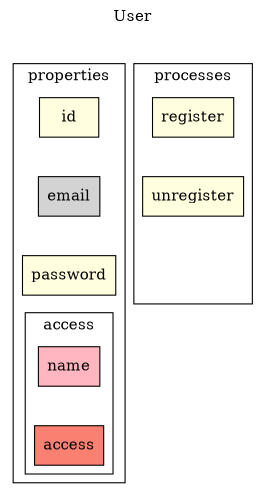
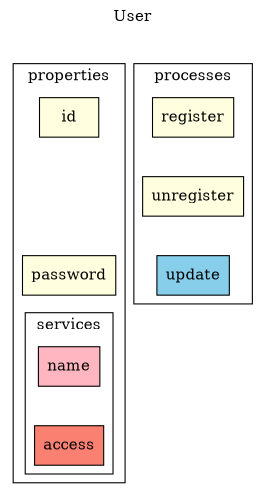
node "email": removed
node "update": added
cluster "access": label "access" -> "services"
